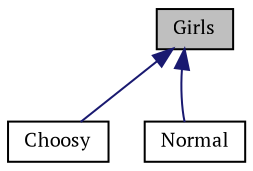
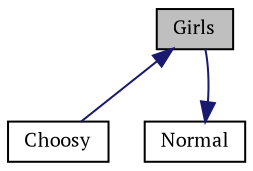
edge "Normal" -> "Girls": reversed
